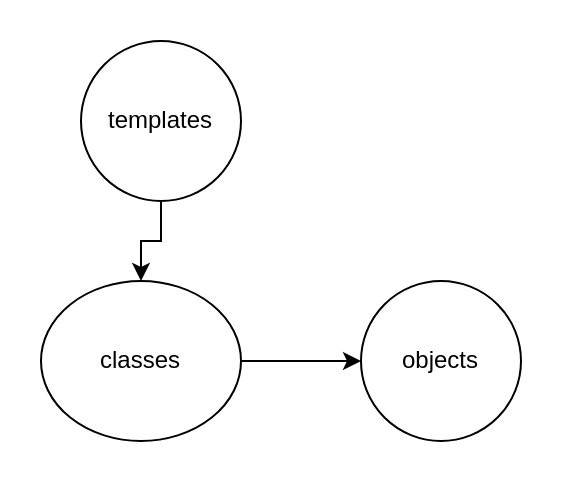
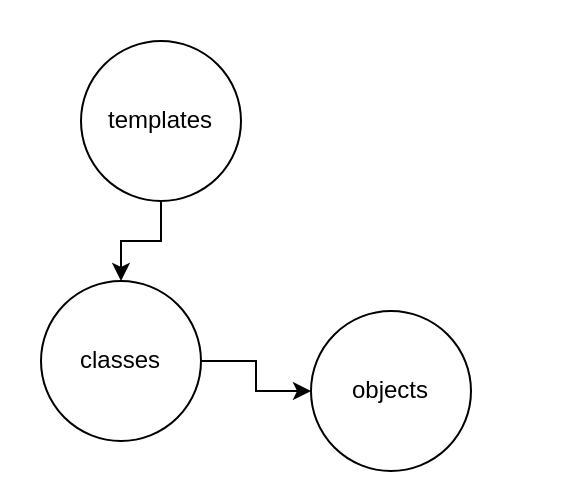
node "classes": size 200x160 -> 160x160
node "objects": moved (441, 361) -> (391, 391)
